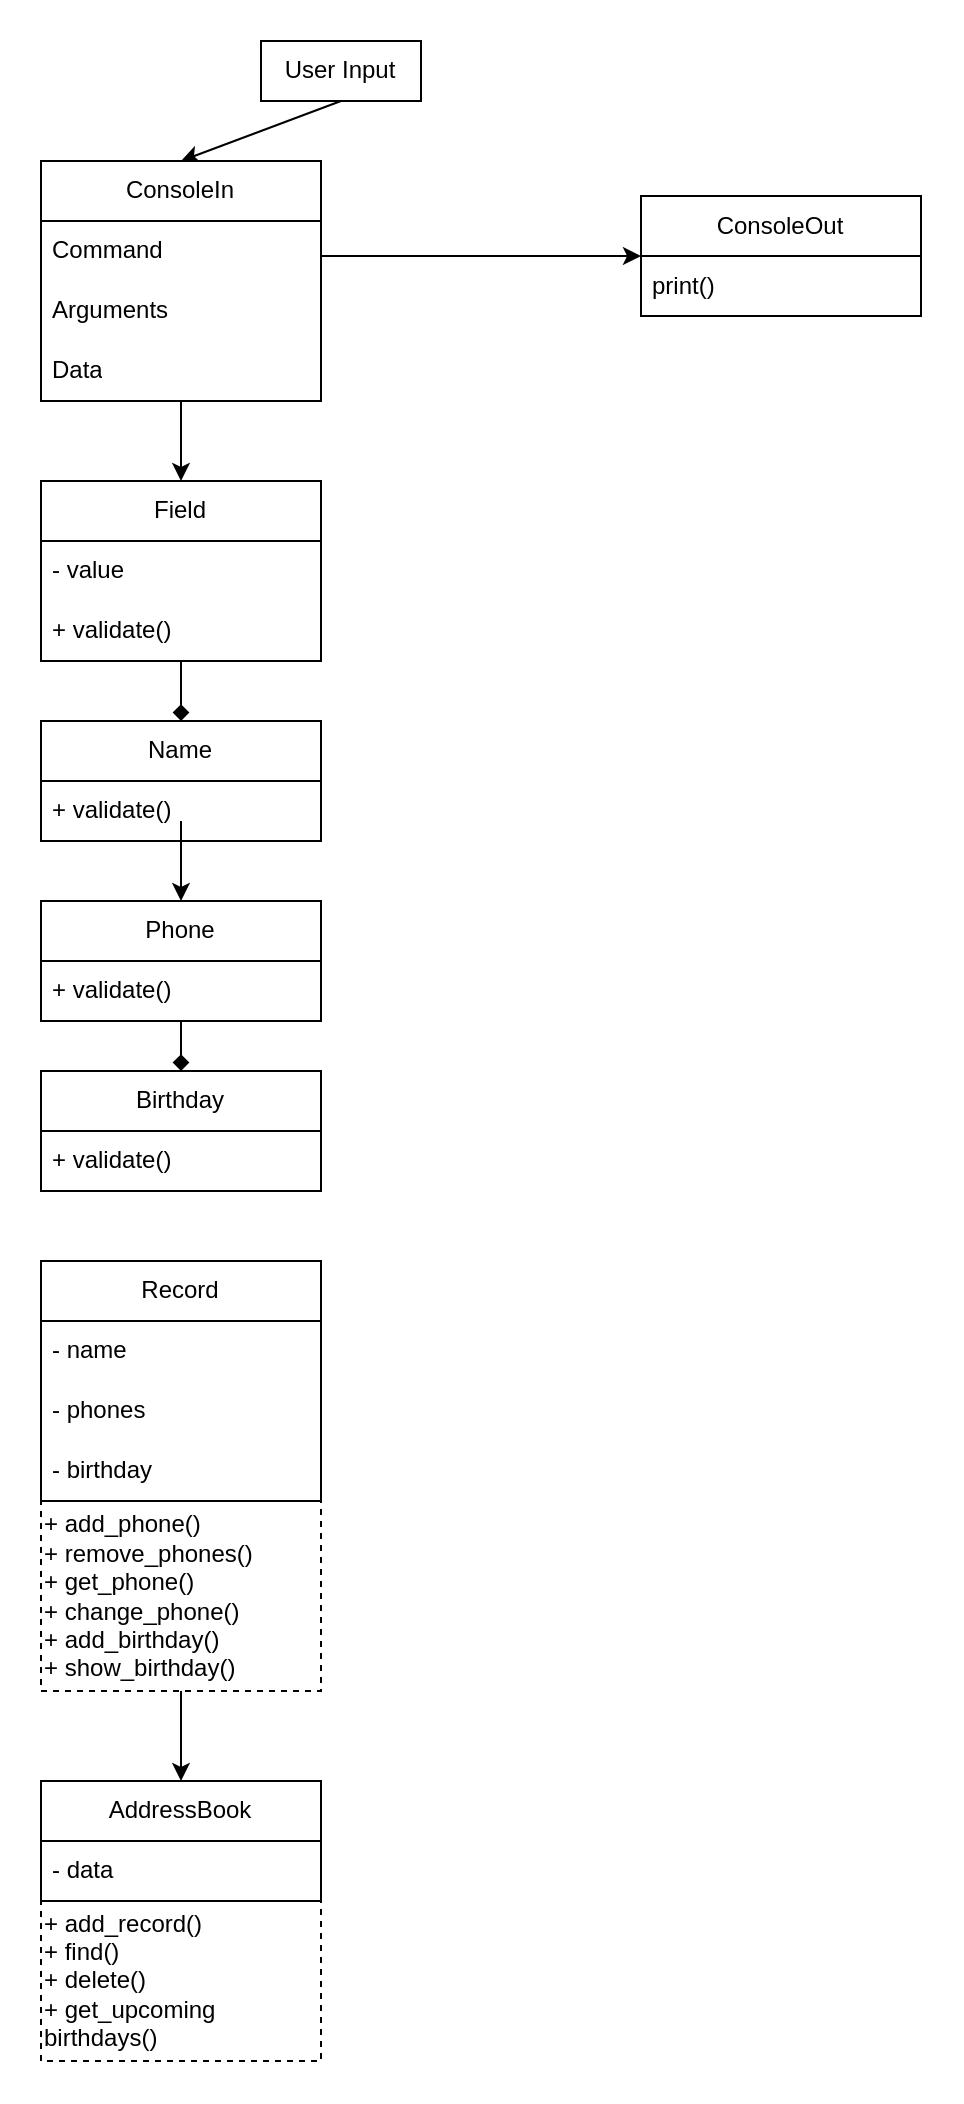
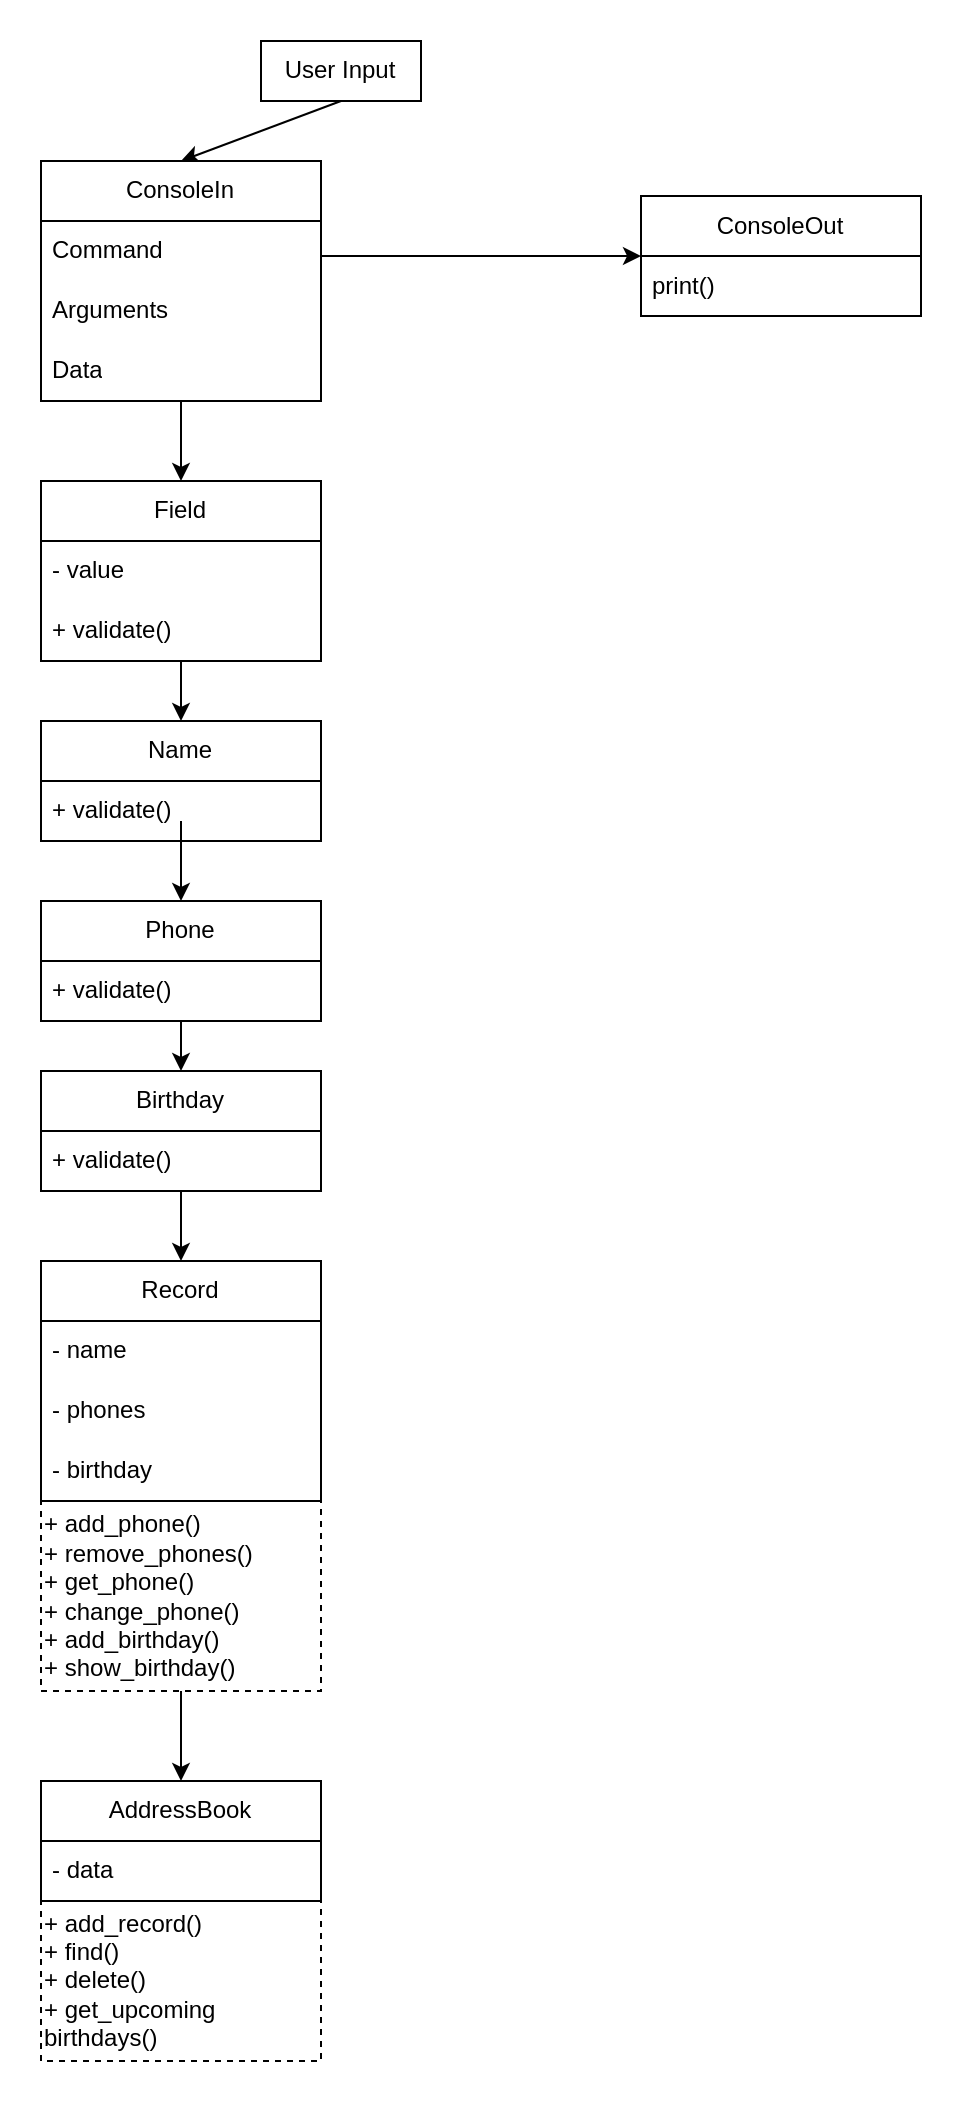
edge "Field" -> "Name": arrowhead diamond -> classic
edge "Phone" -> "Birthday": arrowhead diamond -> classic
edge "Birthday" -> "Record": added
